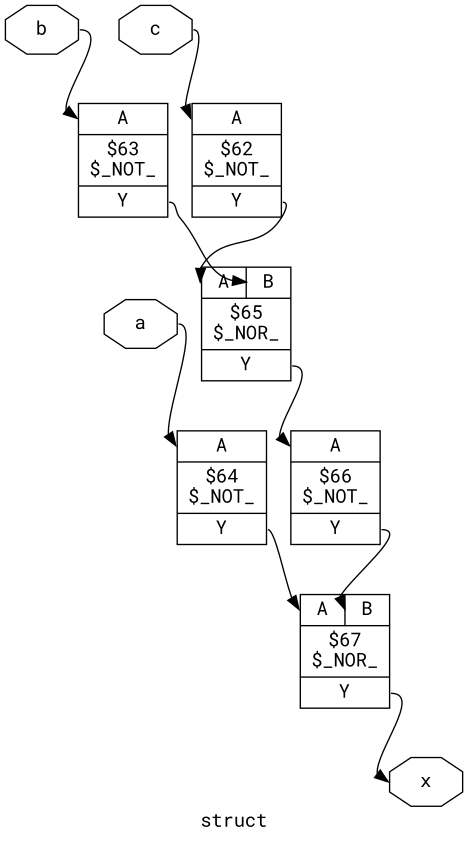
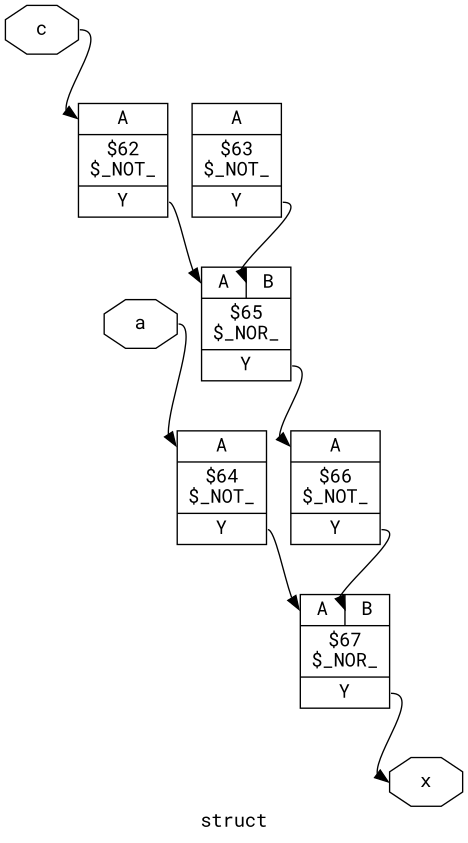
node "b": removed
